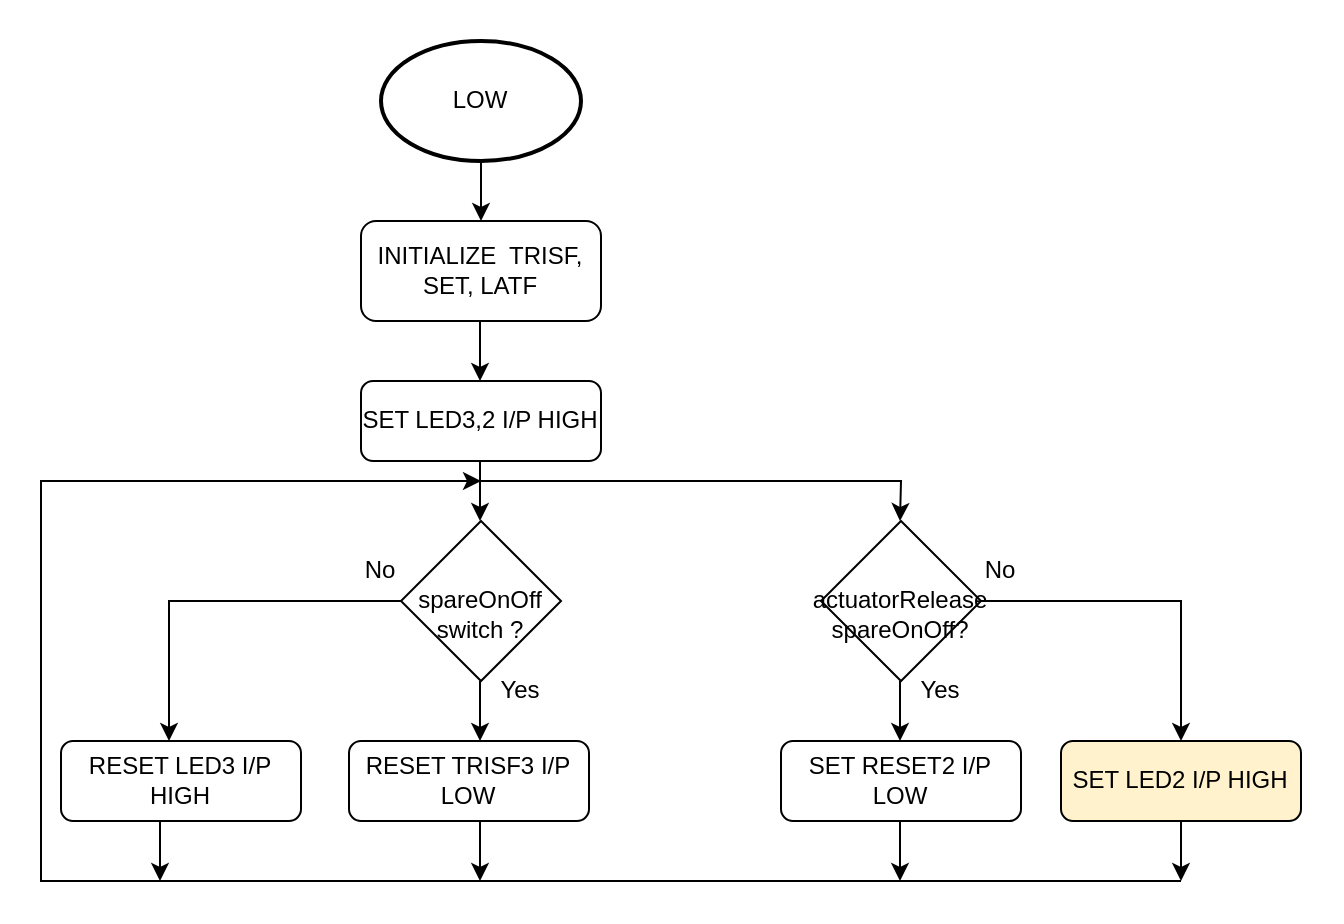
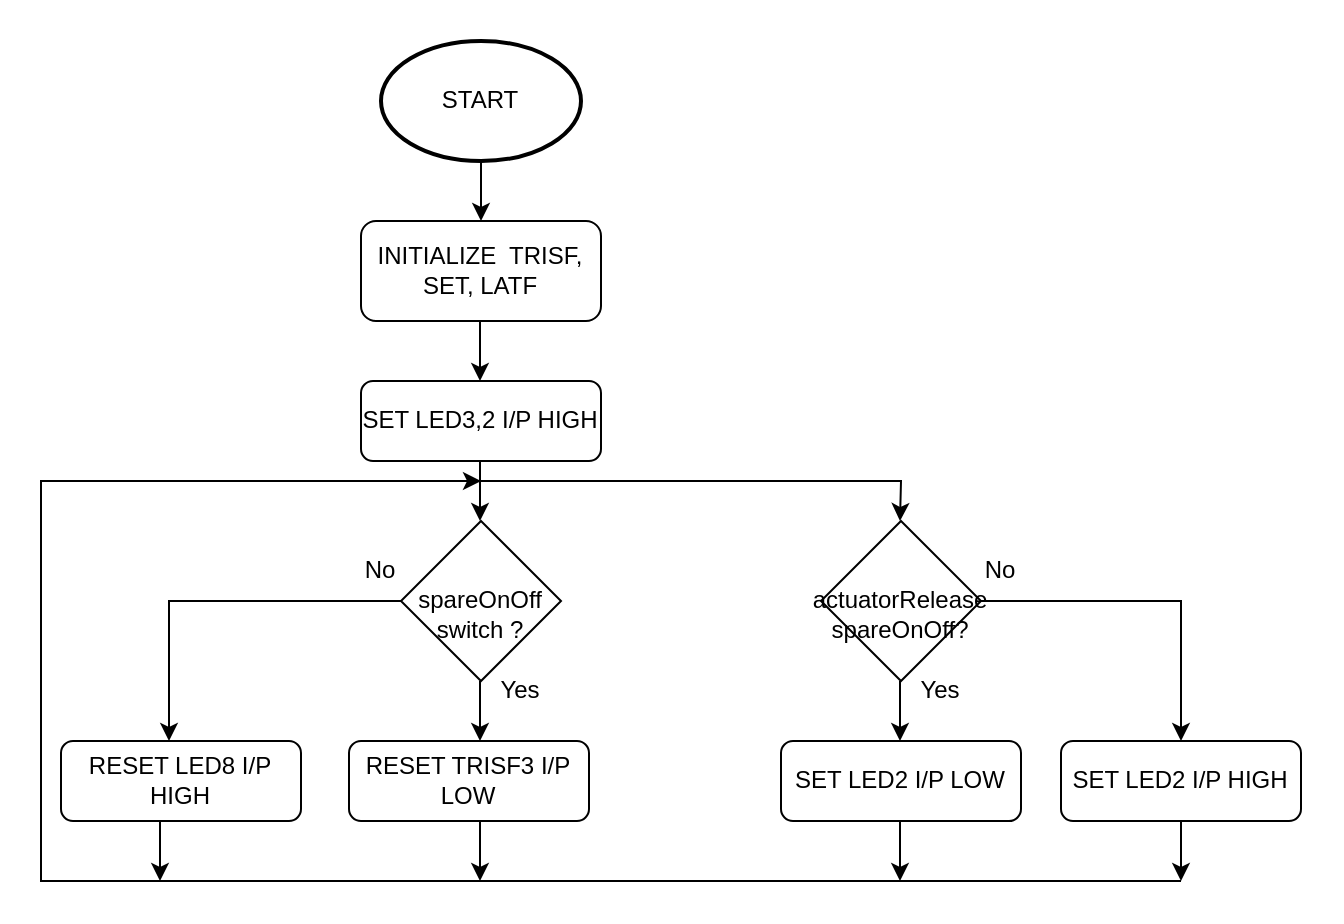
node "LOW": label "LOW" -> "START"
node "RESET LED3 I/P HIGH": label "RESET LED3 I/P HIGH" -> "RESET LED8 I/P HIGH"
node "SET RESET2 I/P LOW": label "SET RESET2 I/P LOW" -> "SET LED2 I/P LOW"
node "SET LED2 I/P HIGH": fillcolor #fff2cc -> #ffffff
